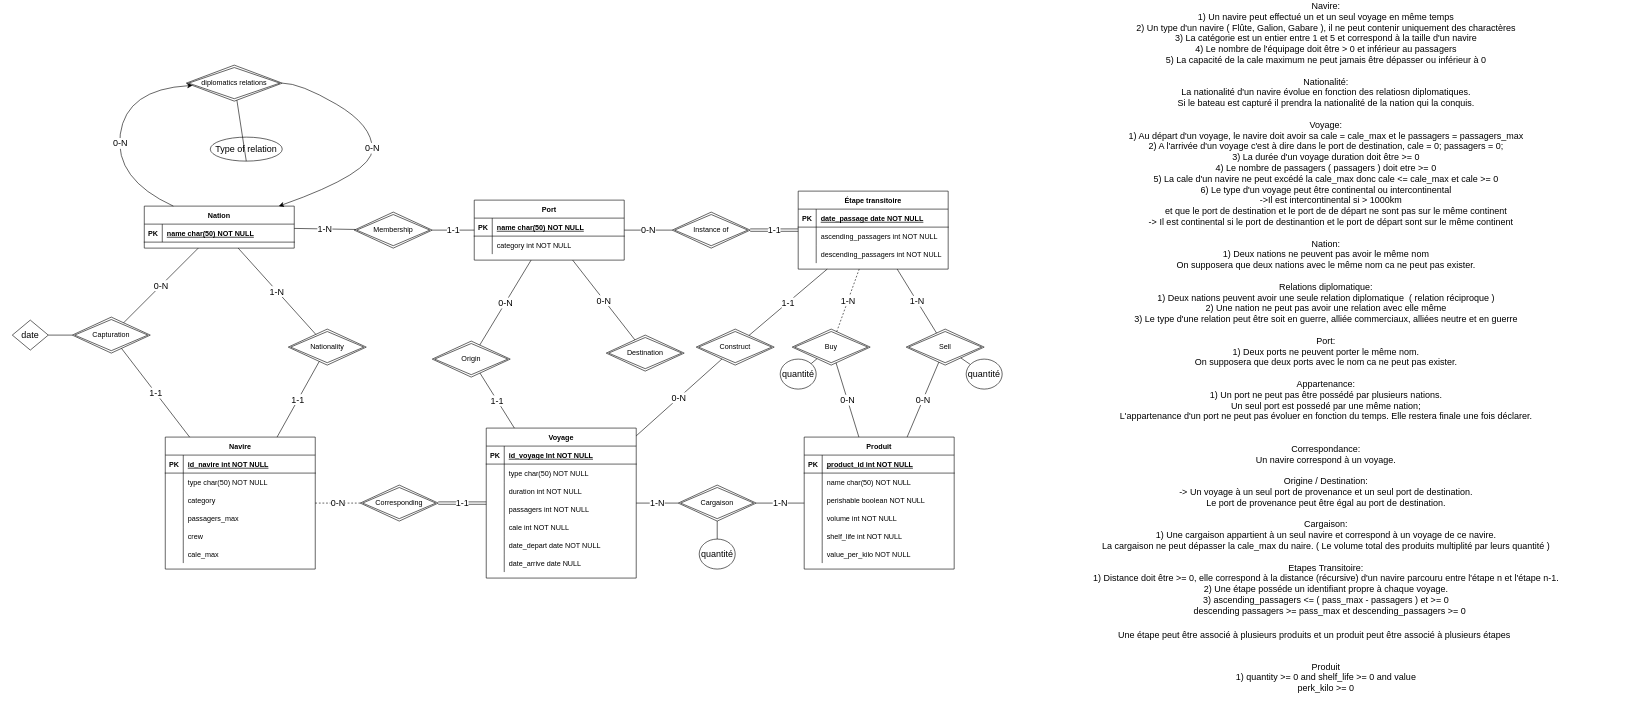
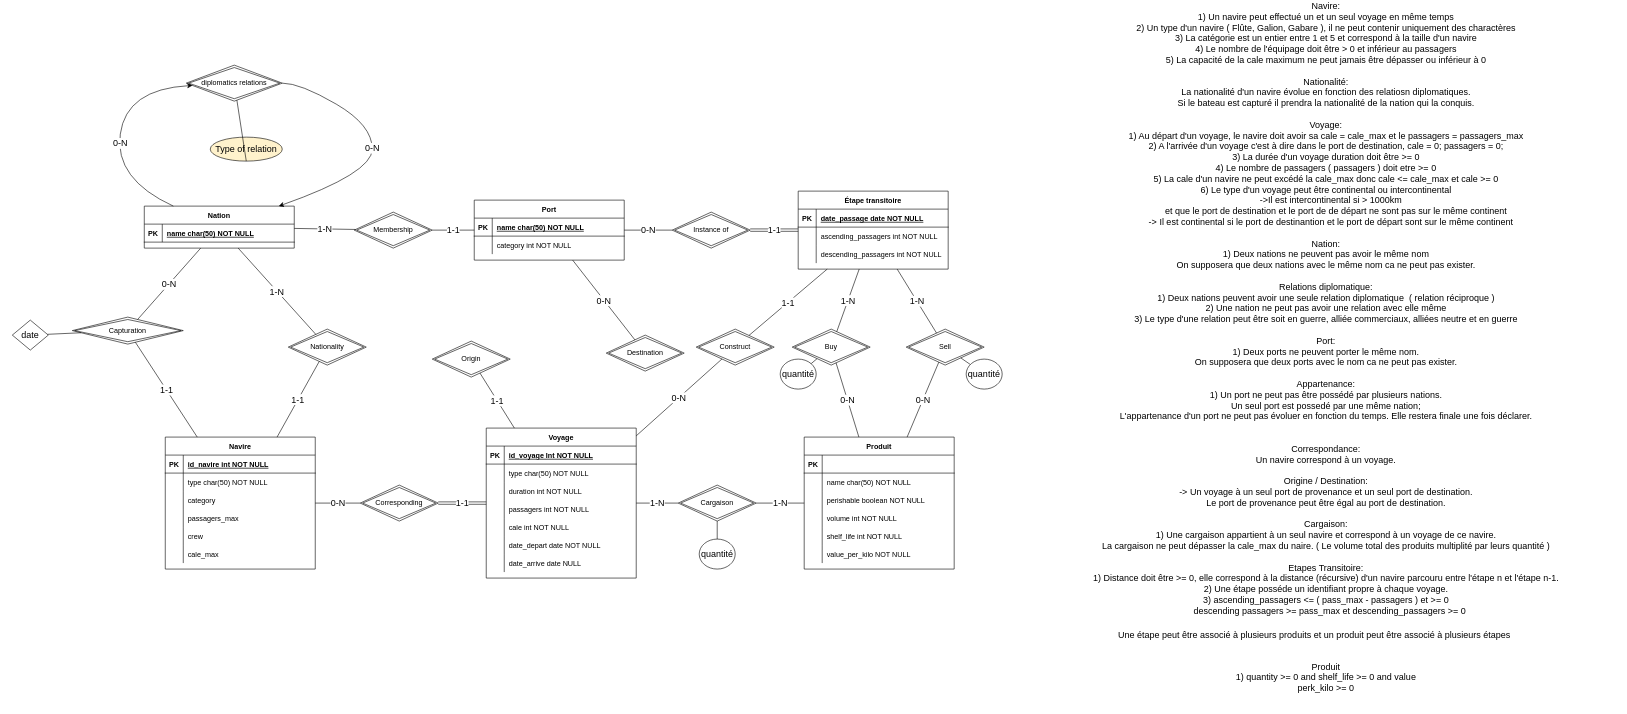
node "Type of relation": fillcolor #ffffff -> #fff2cc
edge "Port" -- "Origin": removed, label "0-N"
edge "Étape transitoire" -- "Buy": style dashed -> solid
node "Capturation": size 78x36 -> 111x27
node "product_id int NOT NULL": removed
edge "Navire" -- "Corresponding": style dashed -> solid
